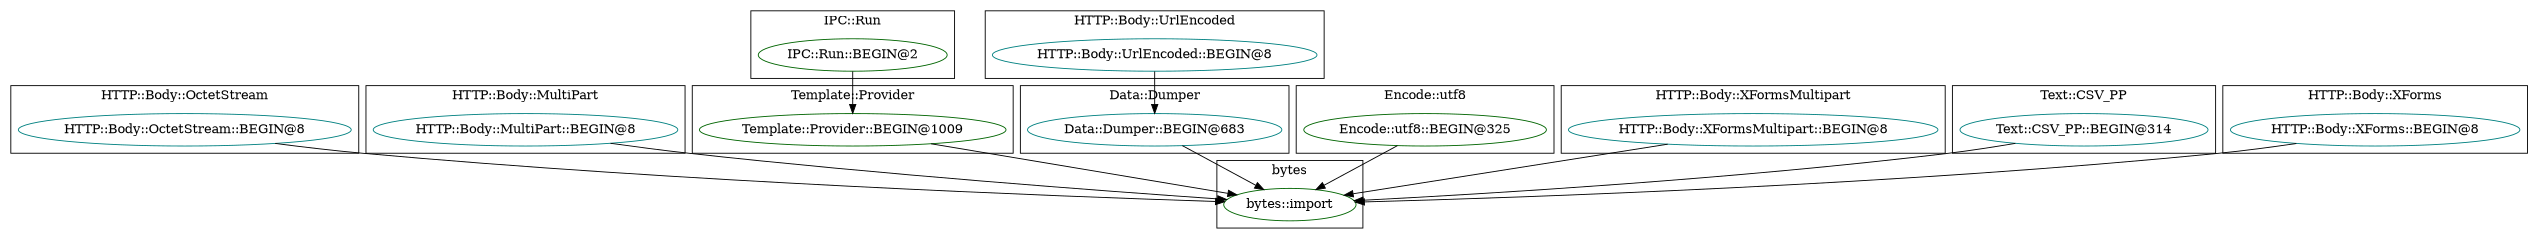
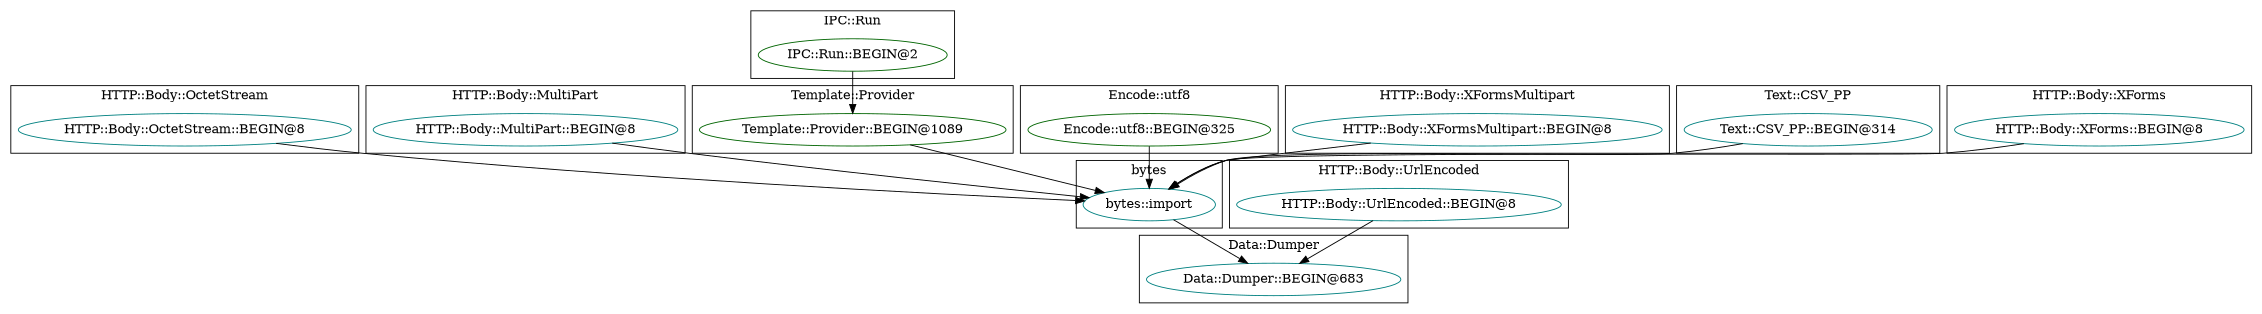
node "Template::Provider::BEGIN@1009": label "Template::Provider::BEGIN@1009" -> "Template::Provider::BEGIN@1089"
edge "Data::Dumper::BEGIN@683" -> "bytes::import": reversed
node "bytes::import": color darkgreen -> teal
